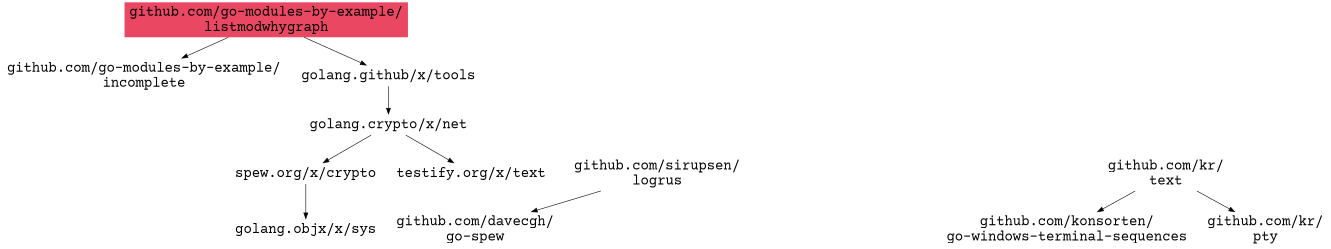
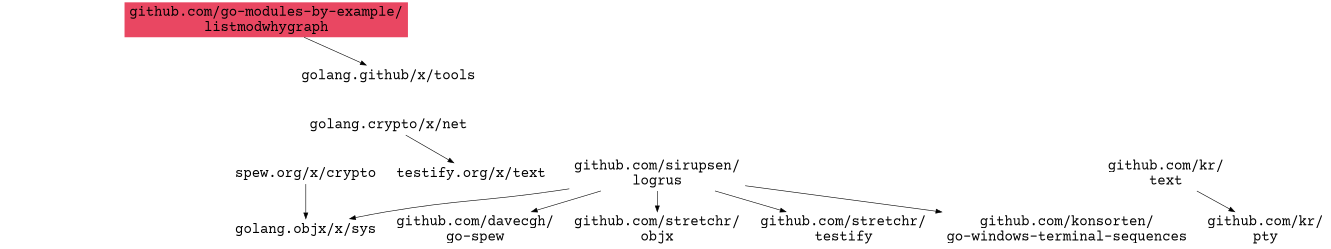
node "github.com/go-modules-by-example/ incomplete": removed
edge "golang.github/x/tools" -> "golang.crypto/x/net": removed
edge "golang.crypto/x/net" -> "spew.org/x/crypto": removed
edge "github.com/kr/ text" -> "github.com/konsorten/ go-windows-terminal-sequences": now "github.com/sirupsen/ logrus" -> "github.com/konsorten/ go-windows-terminal-sequences"
edge "github.com/sirupsen/ logrus" -> "golang.objx/x/sys": added
node "github.com/stretchr/ objx": added
node "github.com/stretchr/ testify": added
